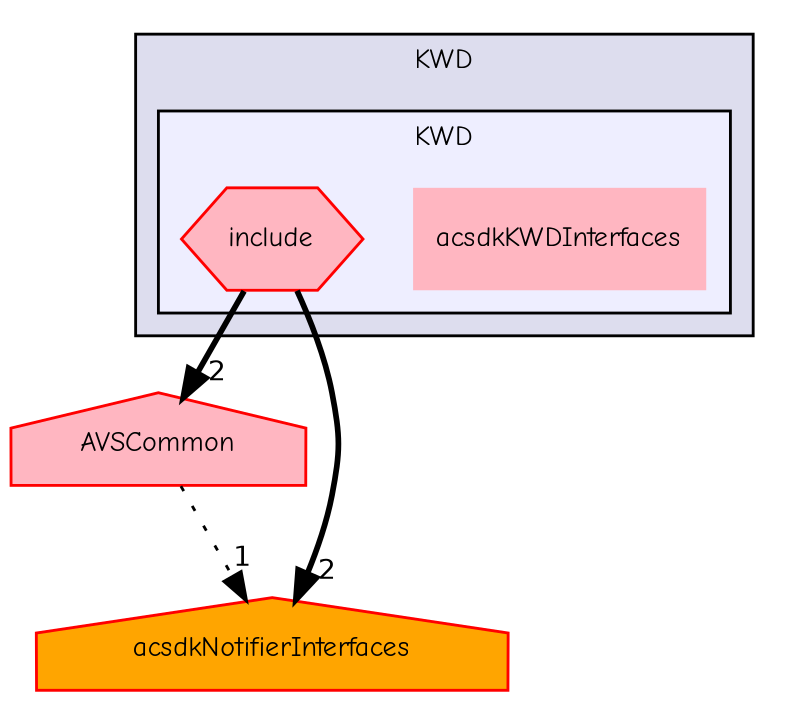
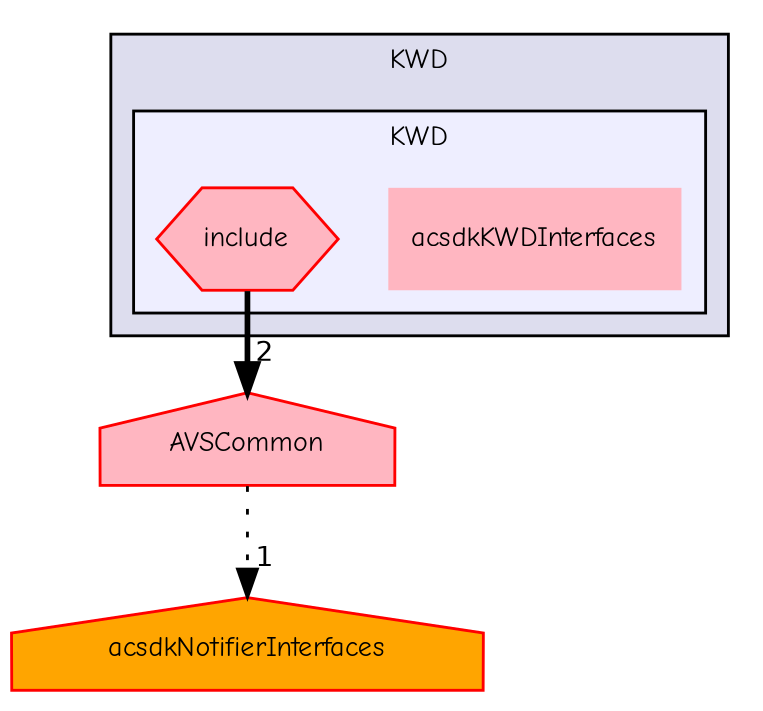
edge "include" -> "acsdkNotifierInterfaces": removed
